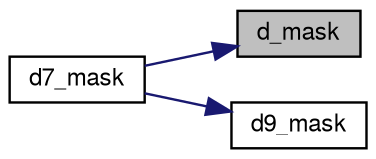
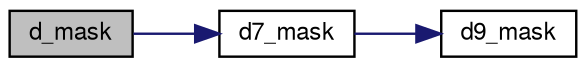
edge "d7_mask" -> "d_mask": reversed
